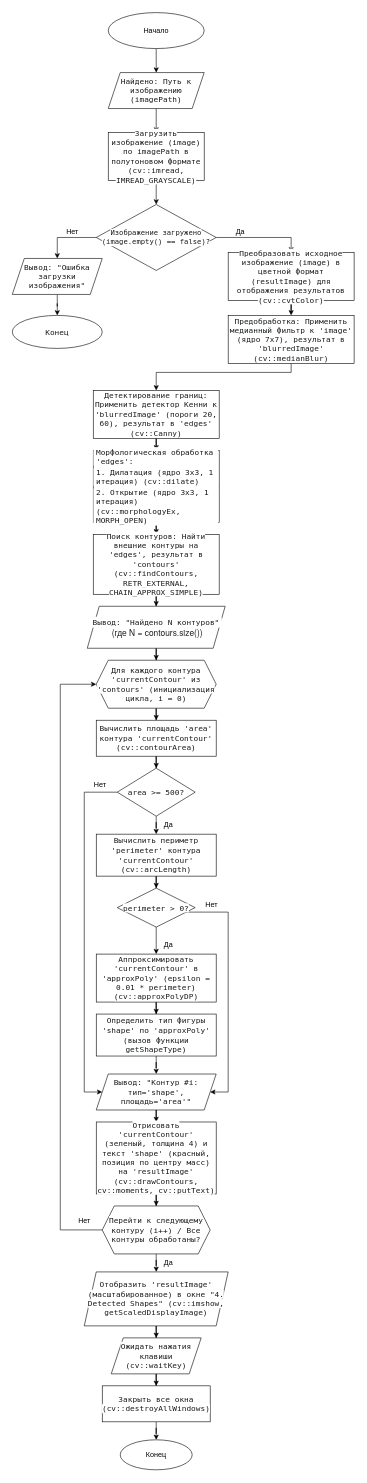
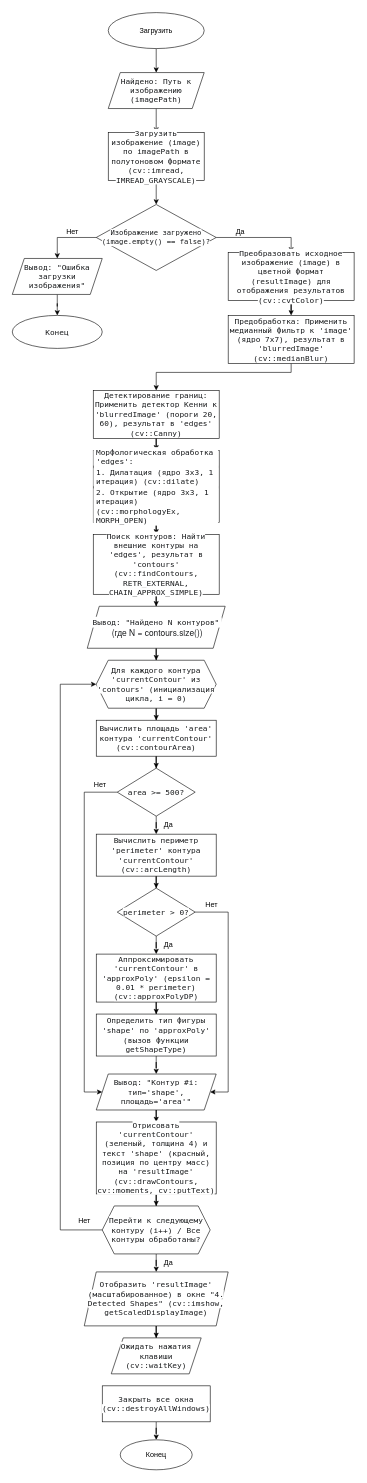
node "Начало": label "Начало" -> "Загрузить"
node "perimeter > 0?": size 78x39 -> 78x48
edge "Ожидать нажатия клавиши (cv::waitKey)" -> "Закрыть все окна (cv::destroyAllWindows)": removed
